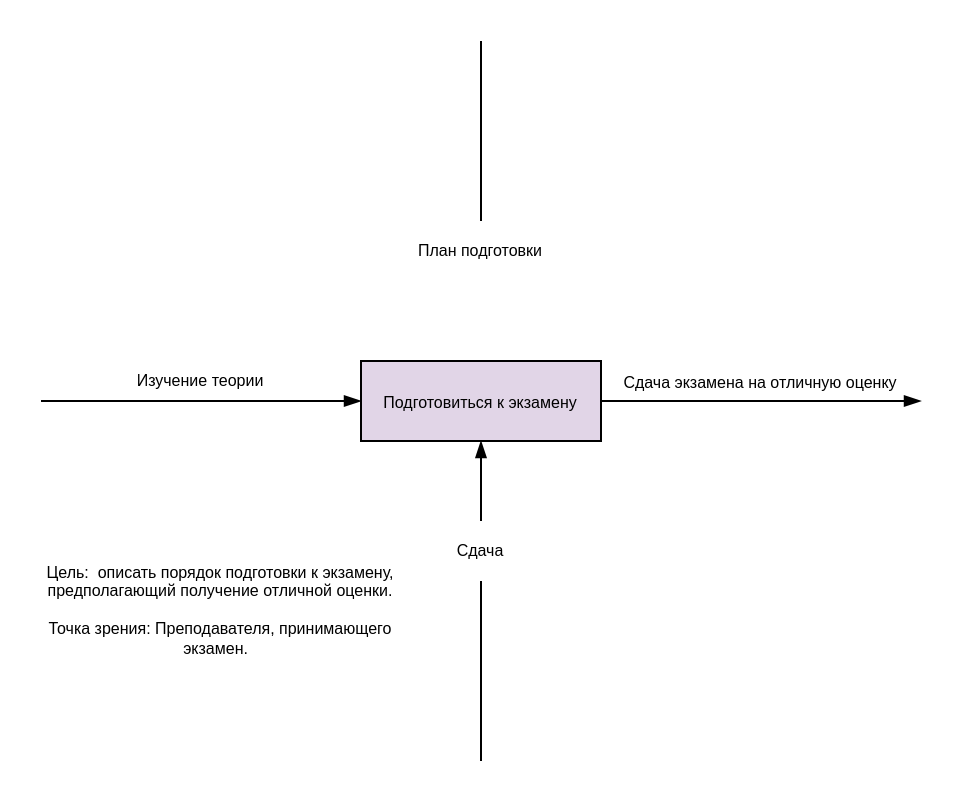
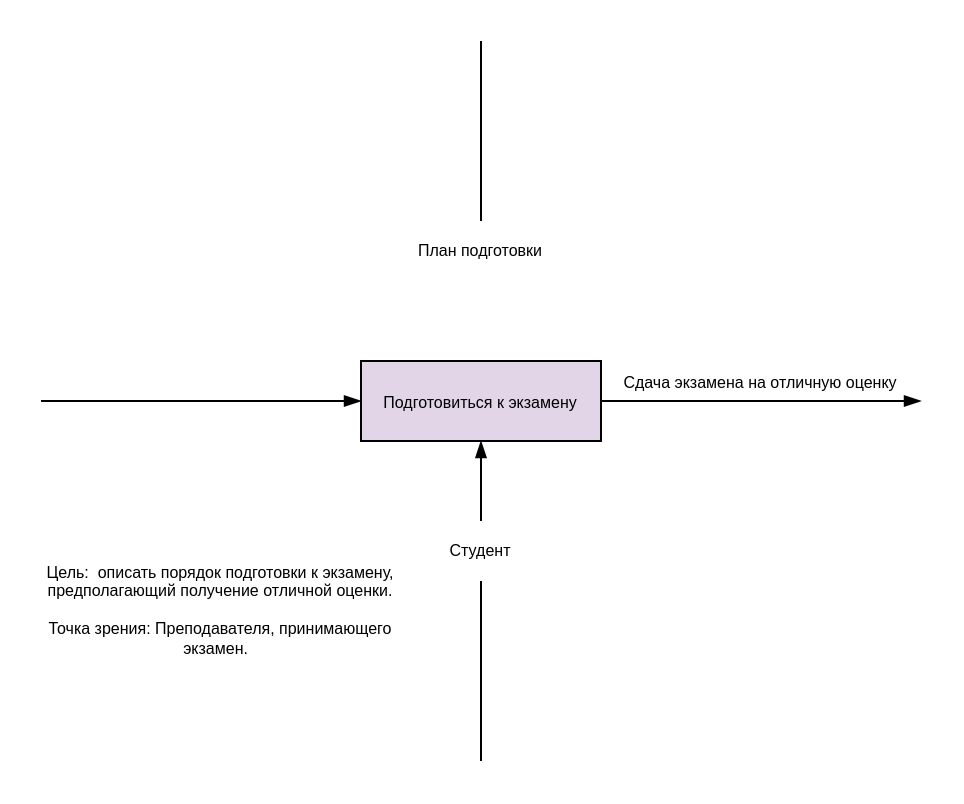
node "Изучение теории": removed
node "Сдача": label "Сдача" -> "Студент"
